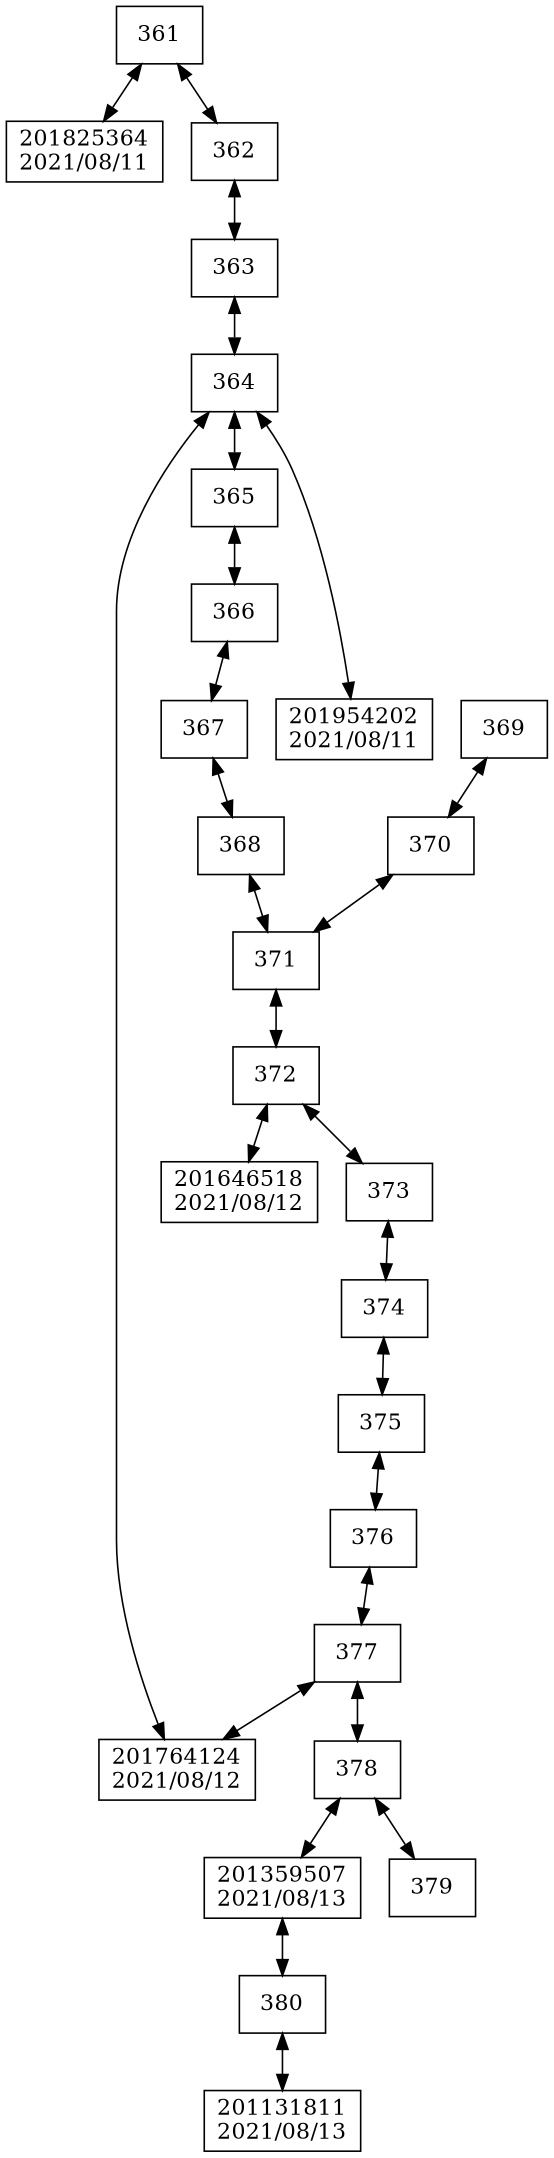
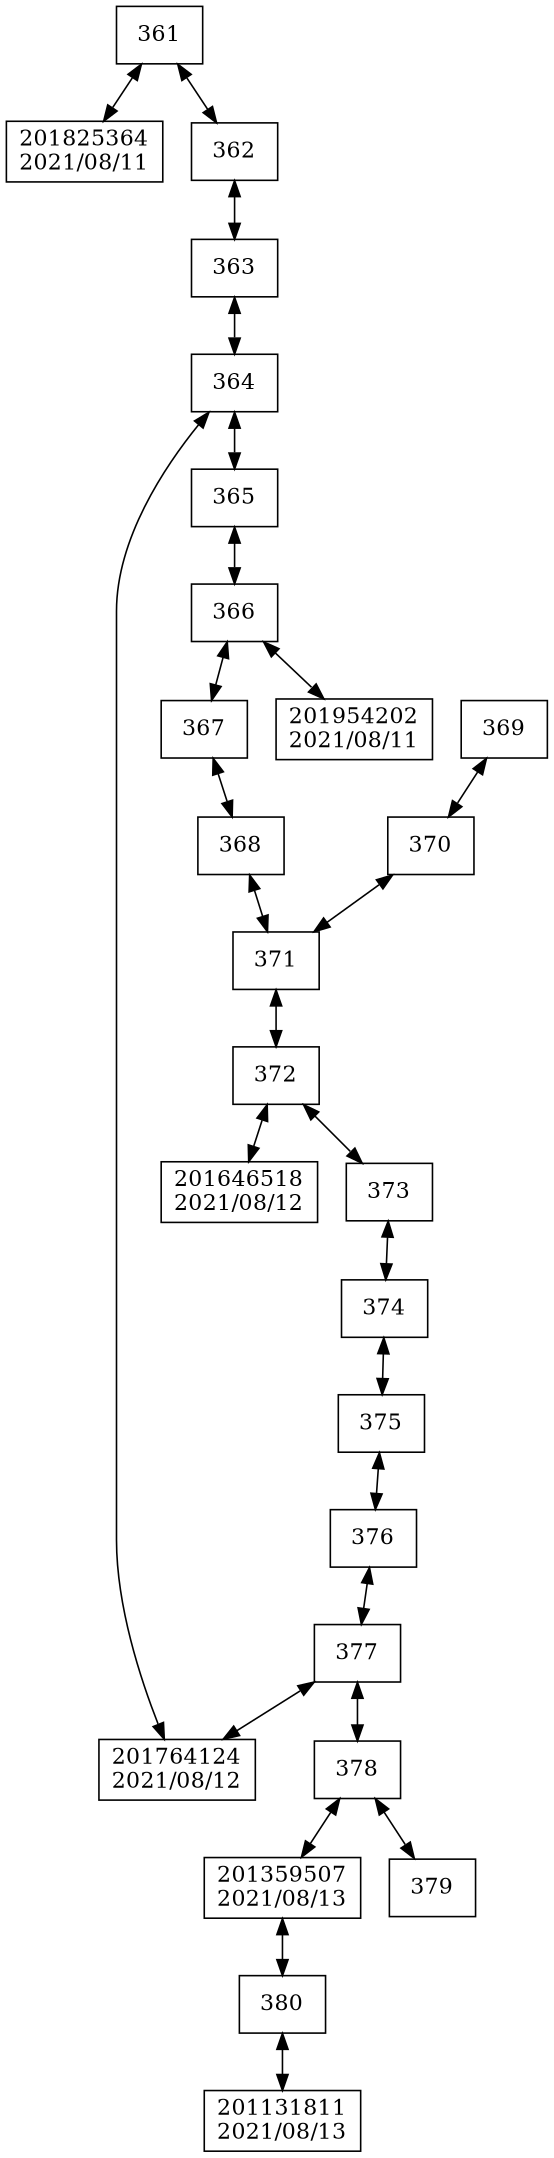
edge "364" -- "201954202 2021/08/11": now "366" -- "201954202 2021/08/11"
